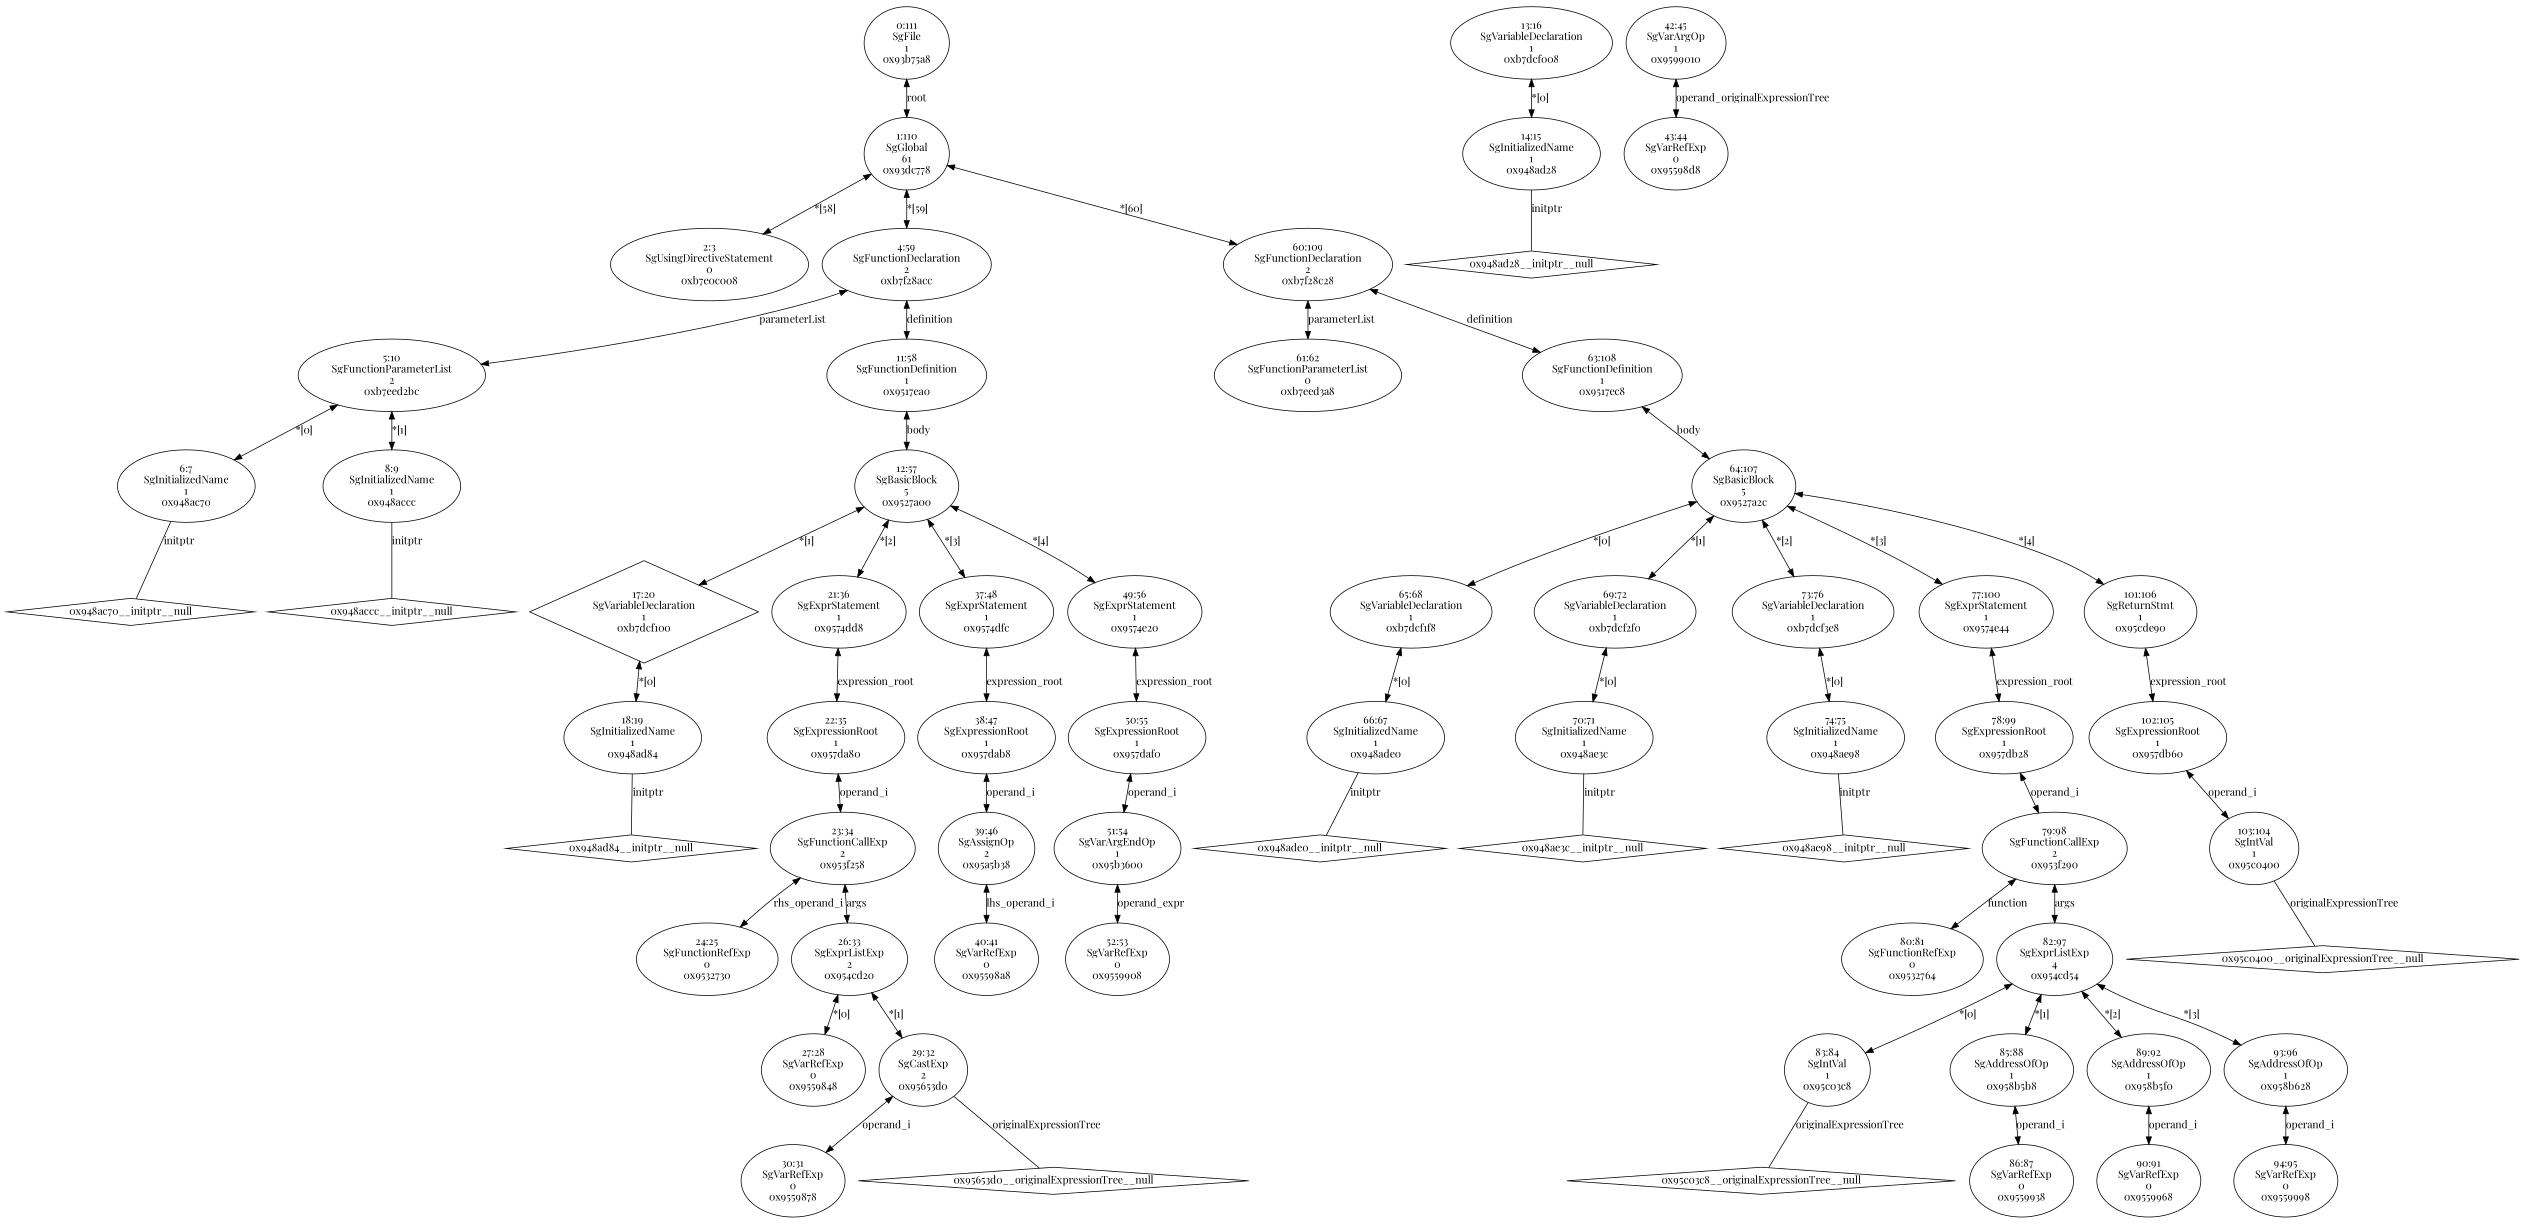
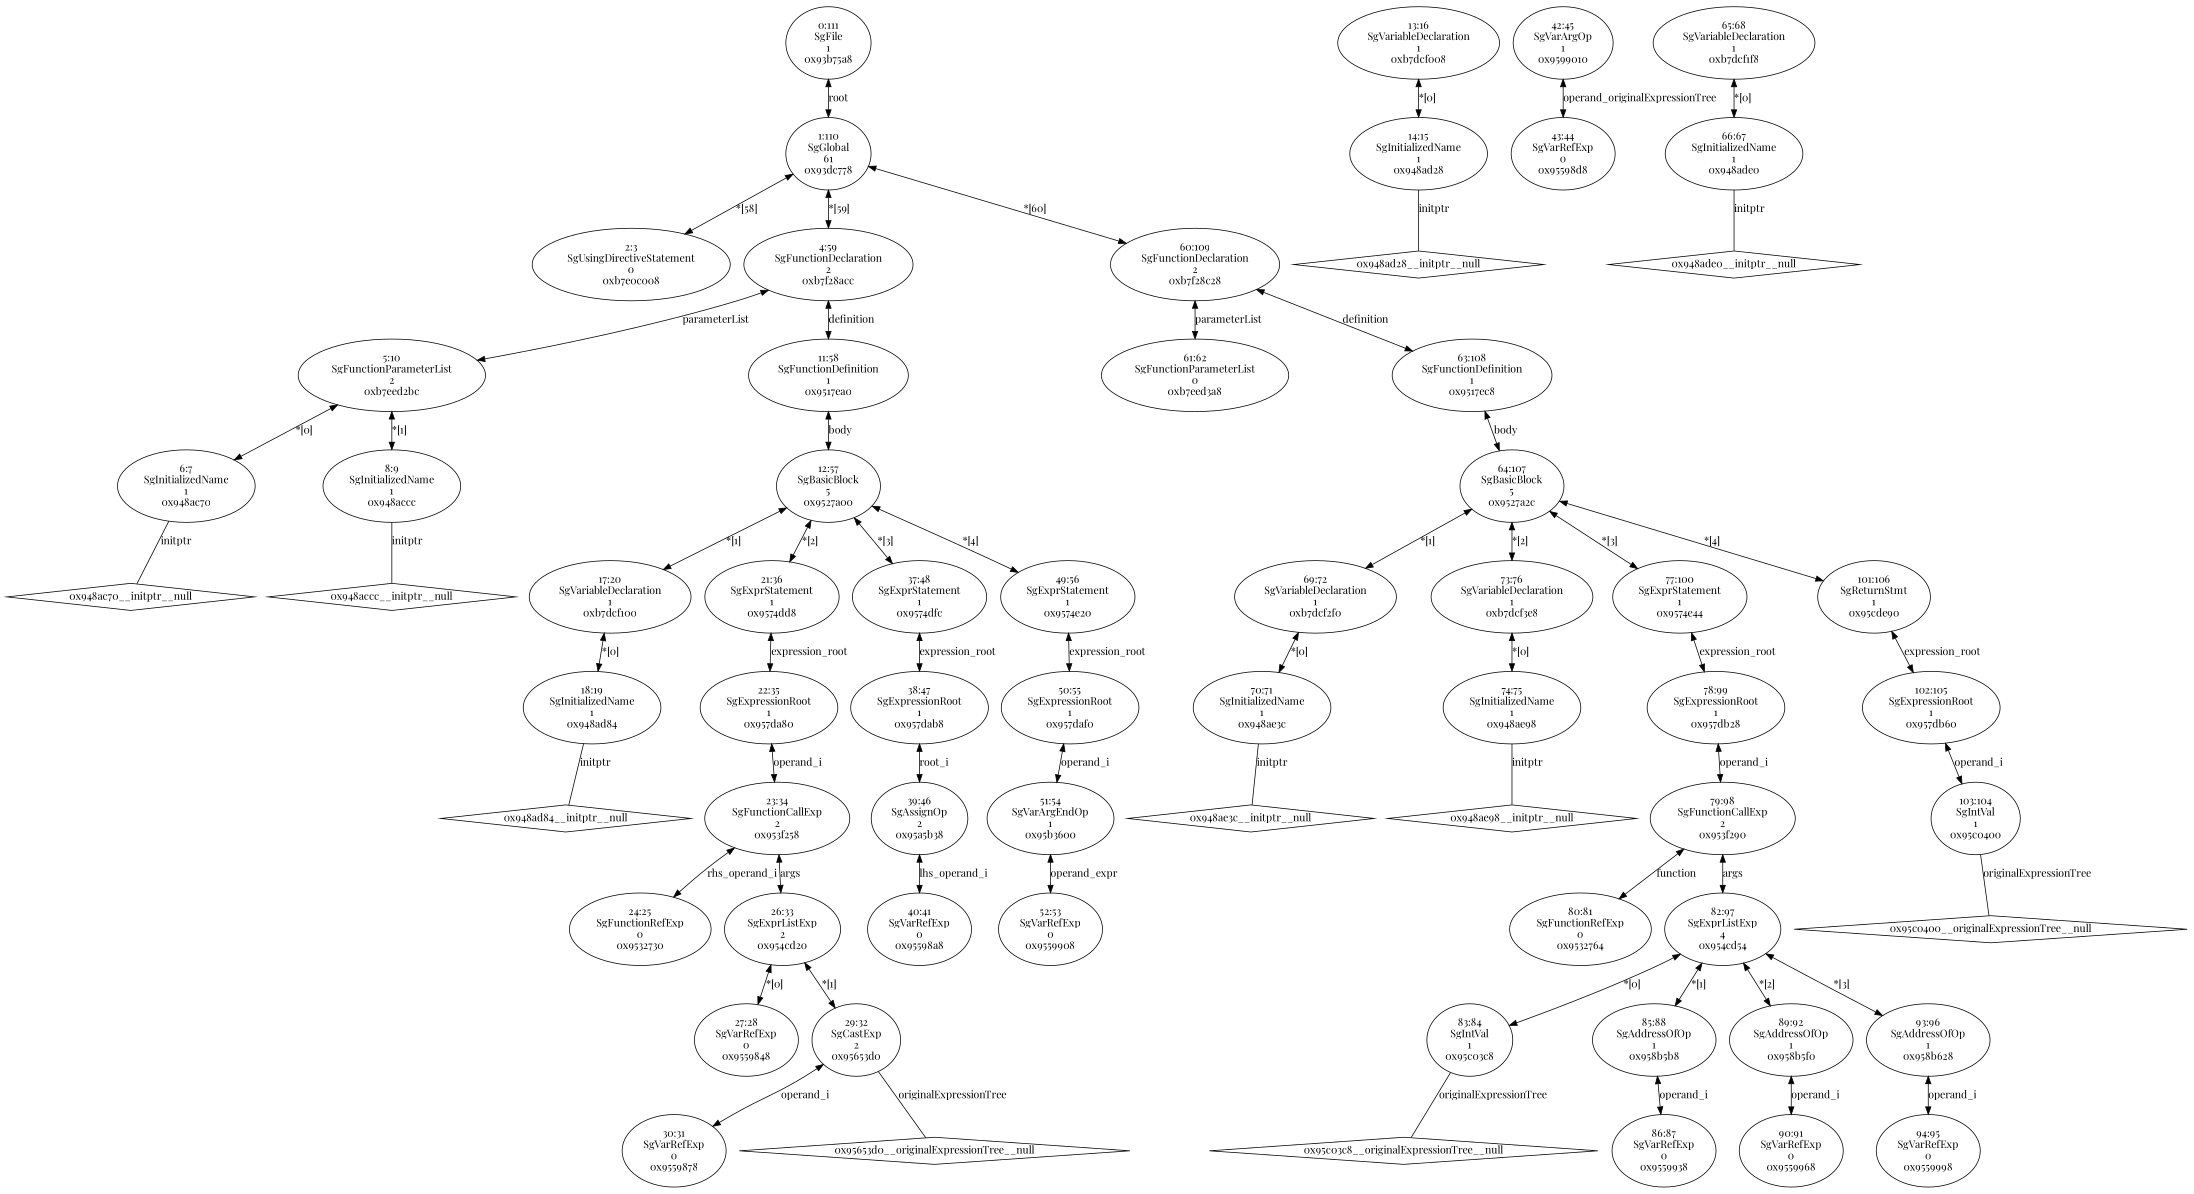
edge "64:107 SgBasicBlock 5 0x9527a2c" -- "65:68 SgVariableDeclaration 1 0xb7dcf1f8": removed, label "*[0]"
node "17:20 SgVariableDeclaration 1 0xb7dcf100": shape diamond -> ellipse
edge "38:47 SgExpressionRoot 1 0x957dab8" -- "39:46 SgAssignOp 2 0x95a5b38": label "operand_i" -> "root_i"
